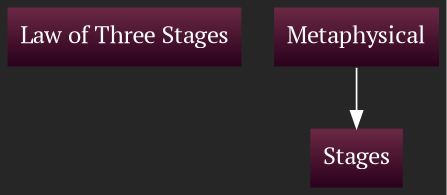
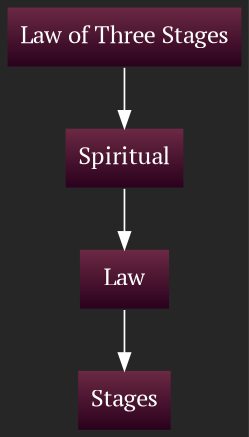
node "Metaphysical": label "Metaphysical" -> "Law"
node "Spiritual": added
